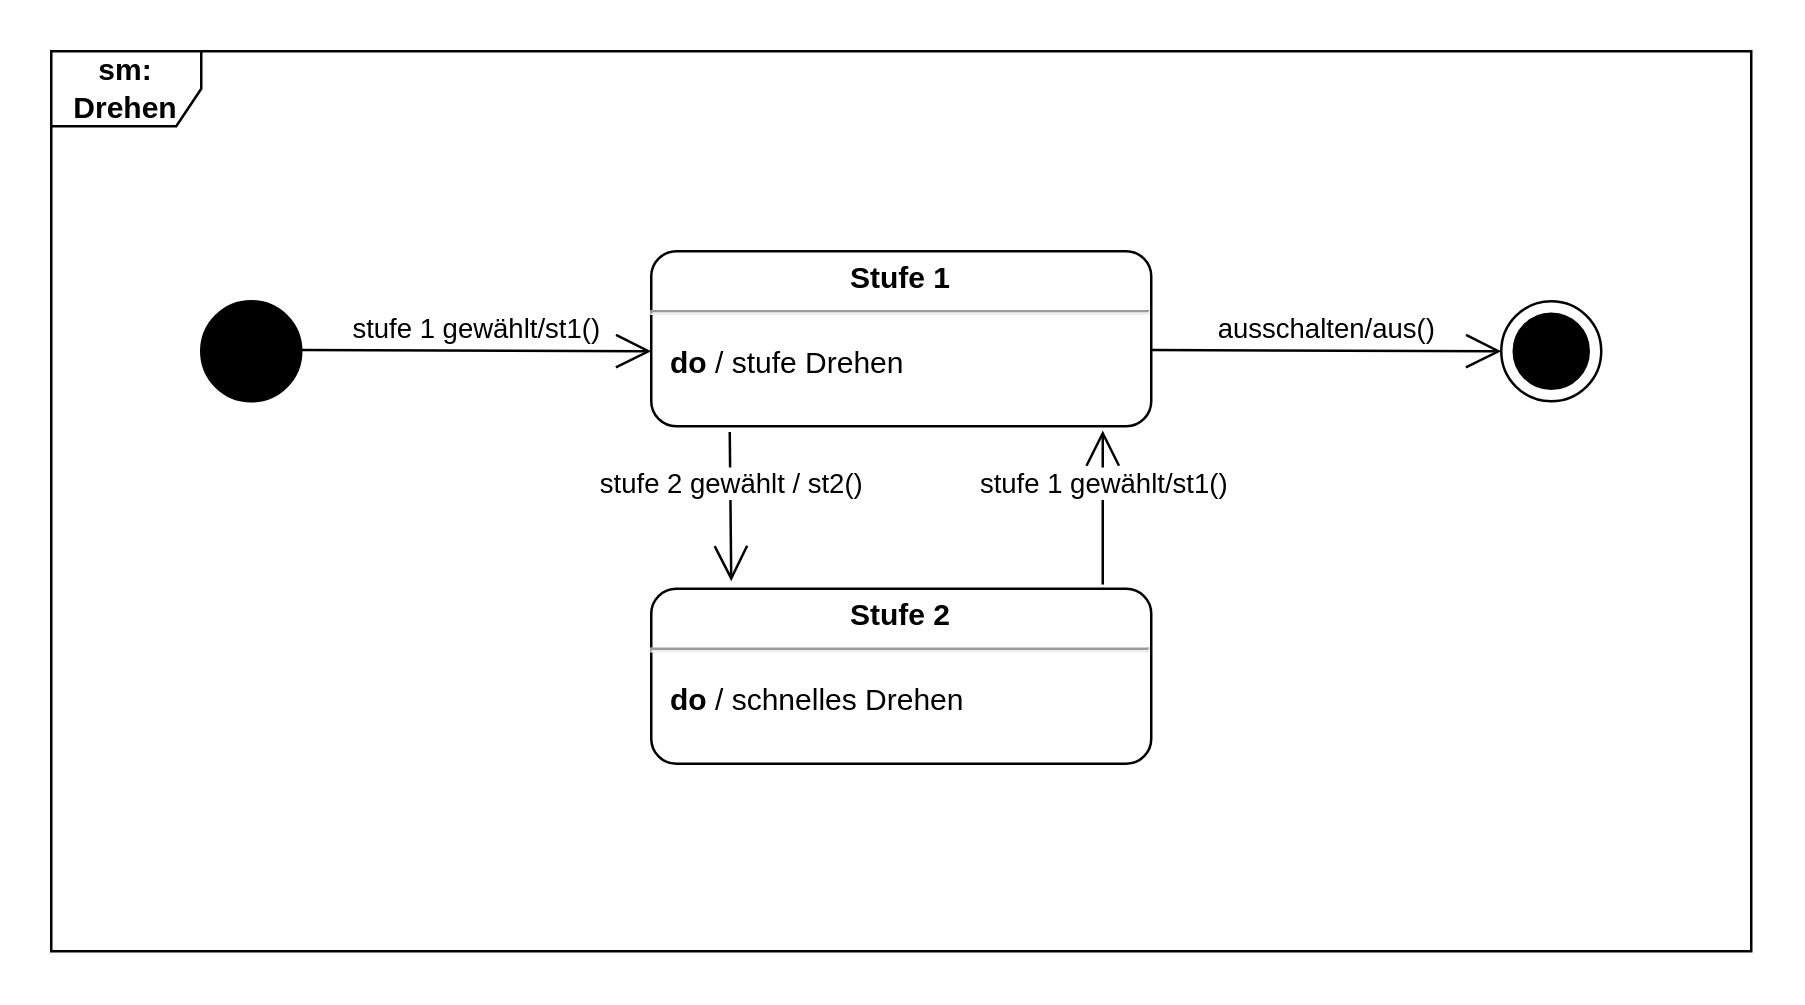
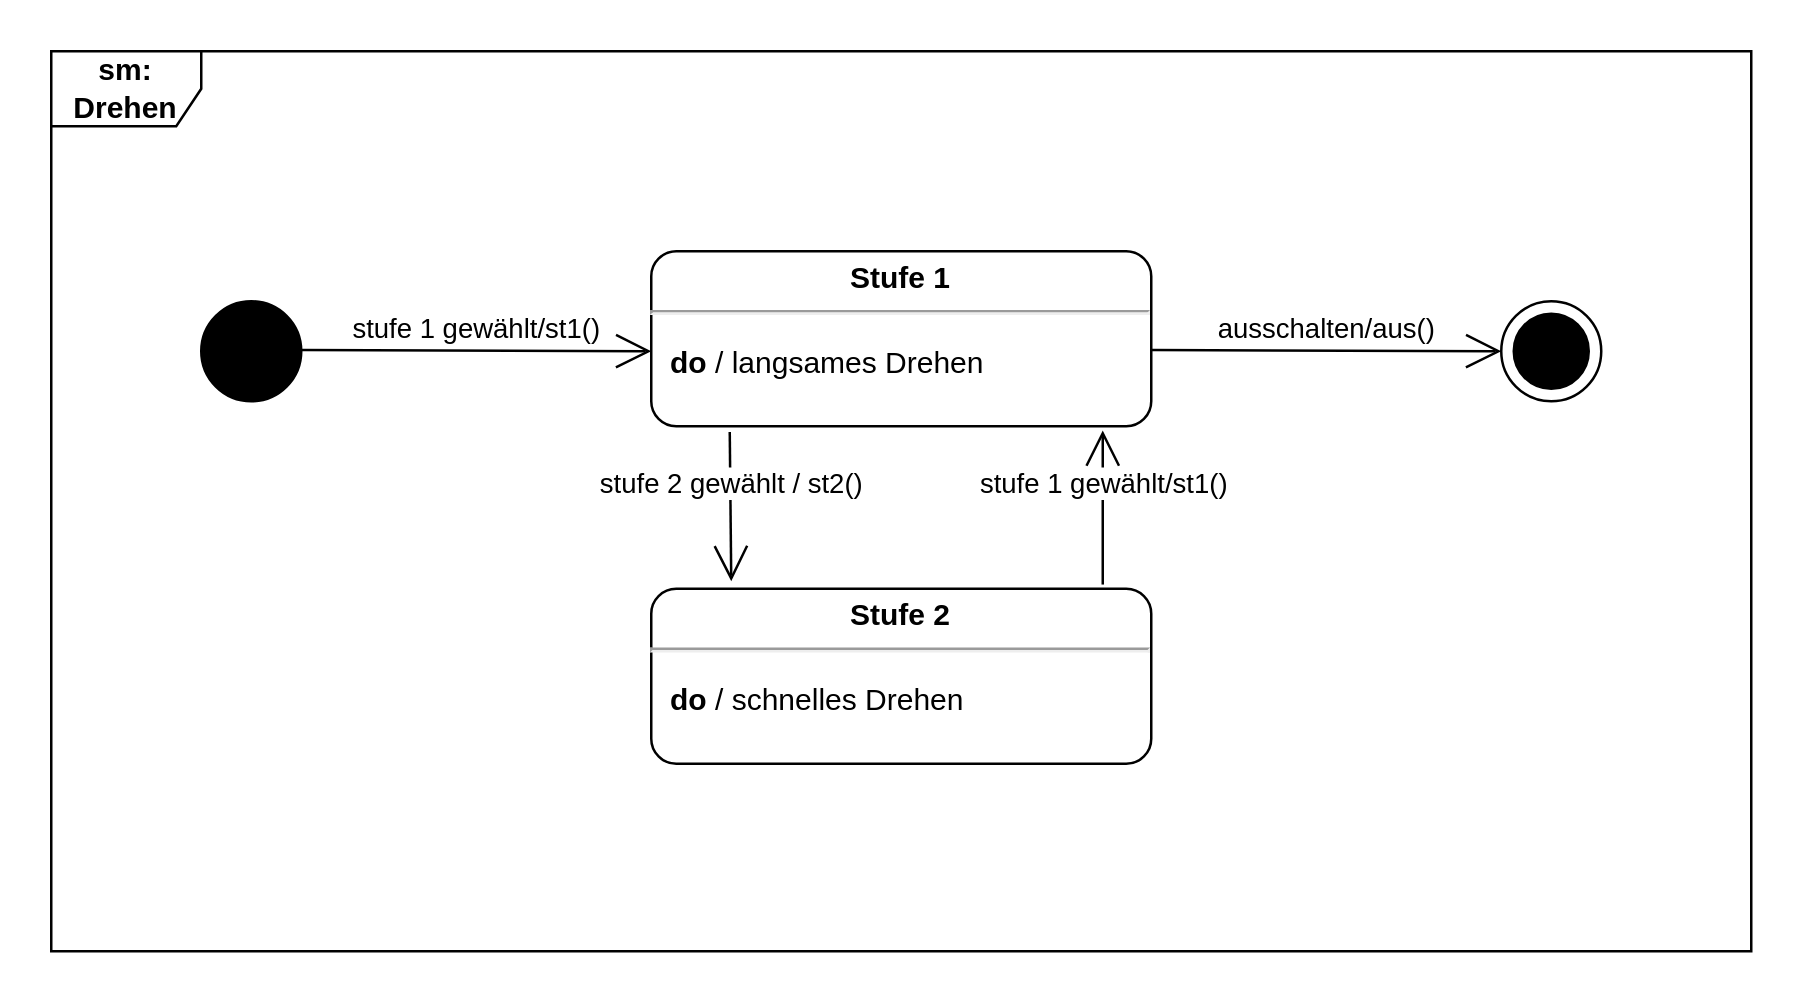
node "Stufe 1 do / stufe Drehen": label "Stufe 1 do / stufe Drehen" -> "Stufe 1 do / langsames Drehen"
